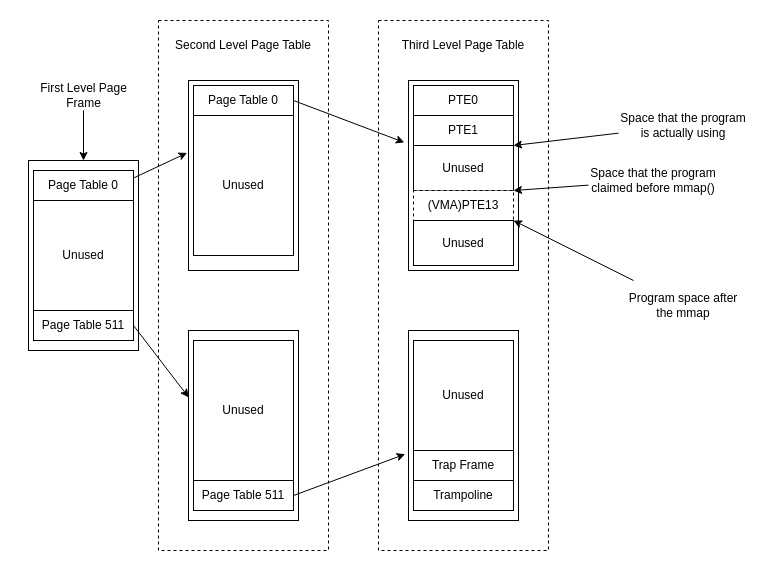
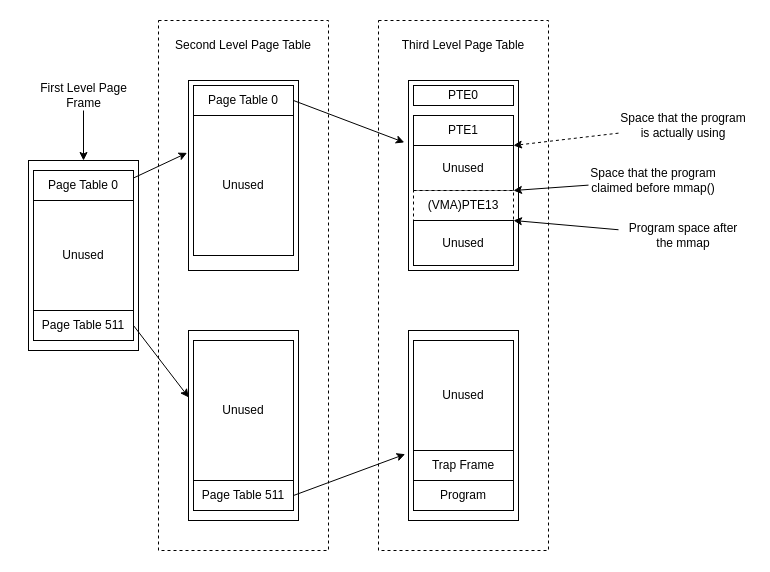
node "PTE0": size 100x30 -> 100x20
edge "Space that the program is actually using" -> "PTE1": style solid -> dashed
node "Program space after the mmap": moved (684, 306) -> (684, 236)
node "Trampoline": label "Trampoline" -> "Program"
